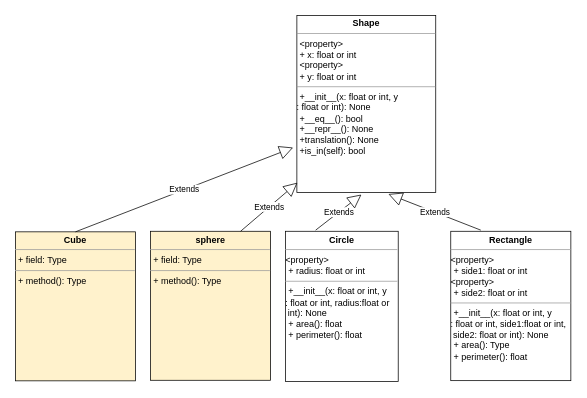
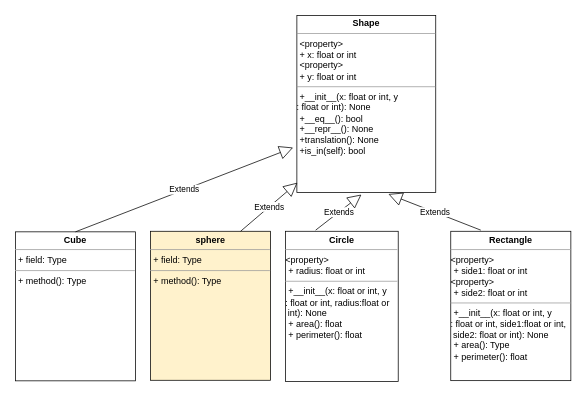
node "Cube + field: Type + method(): Type": fillcolor #fff2cc -> #ffffff
